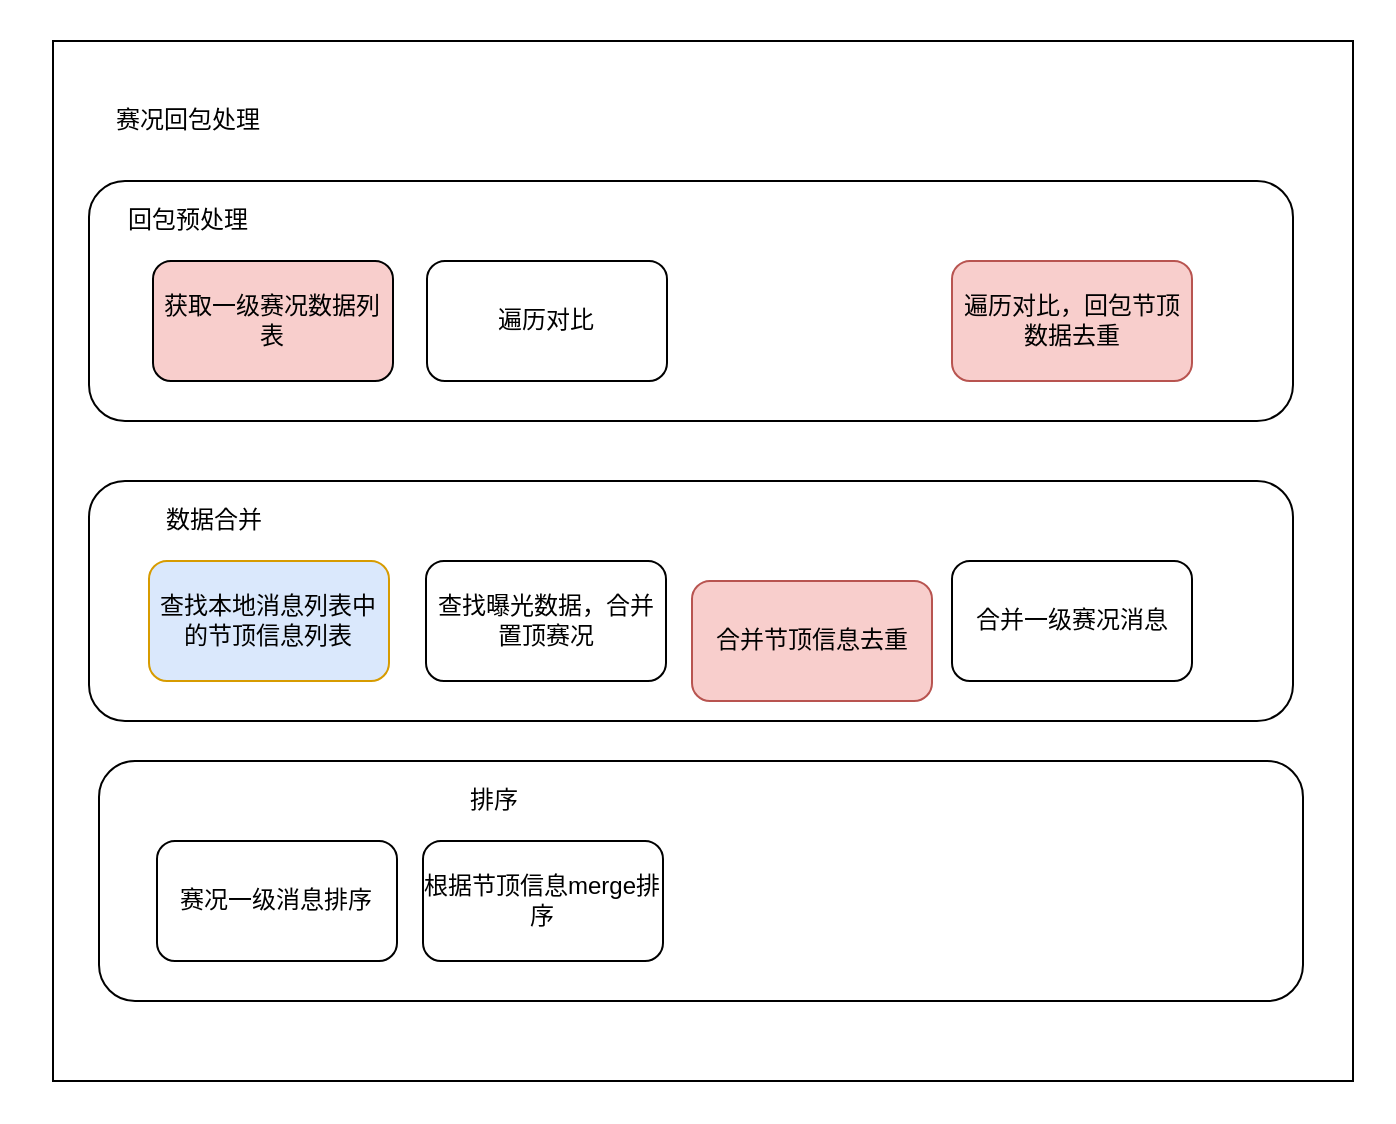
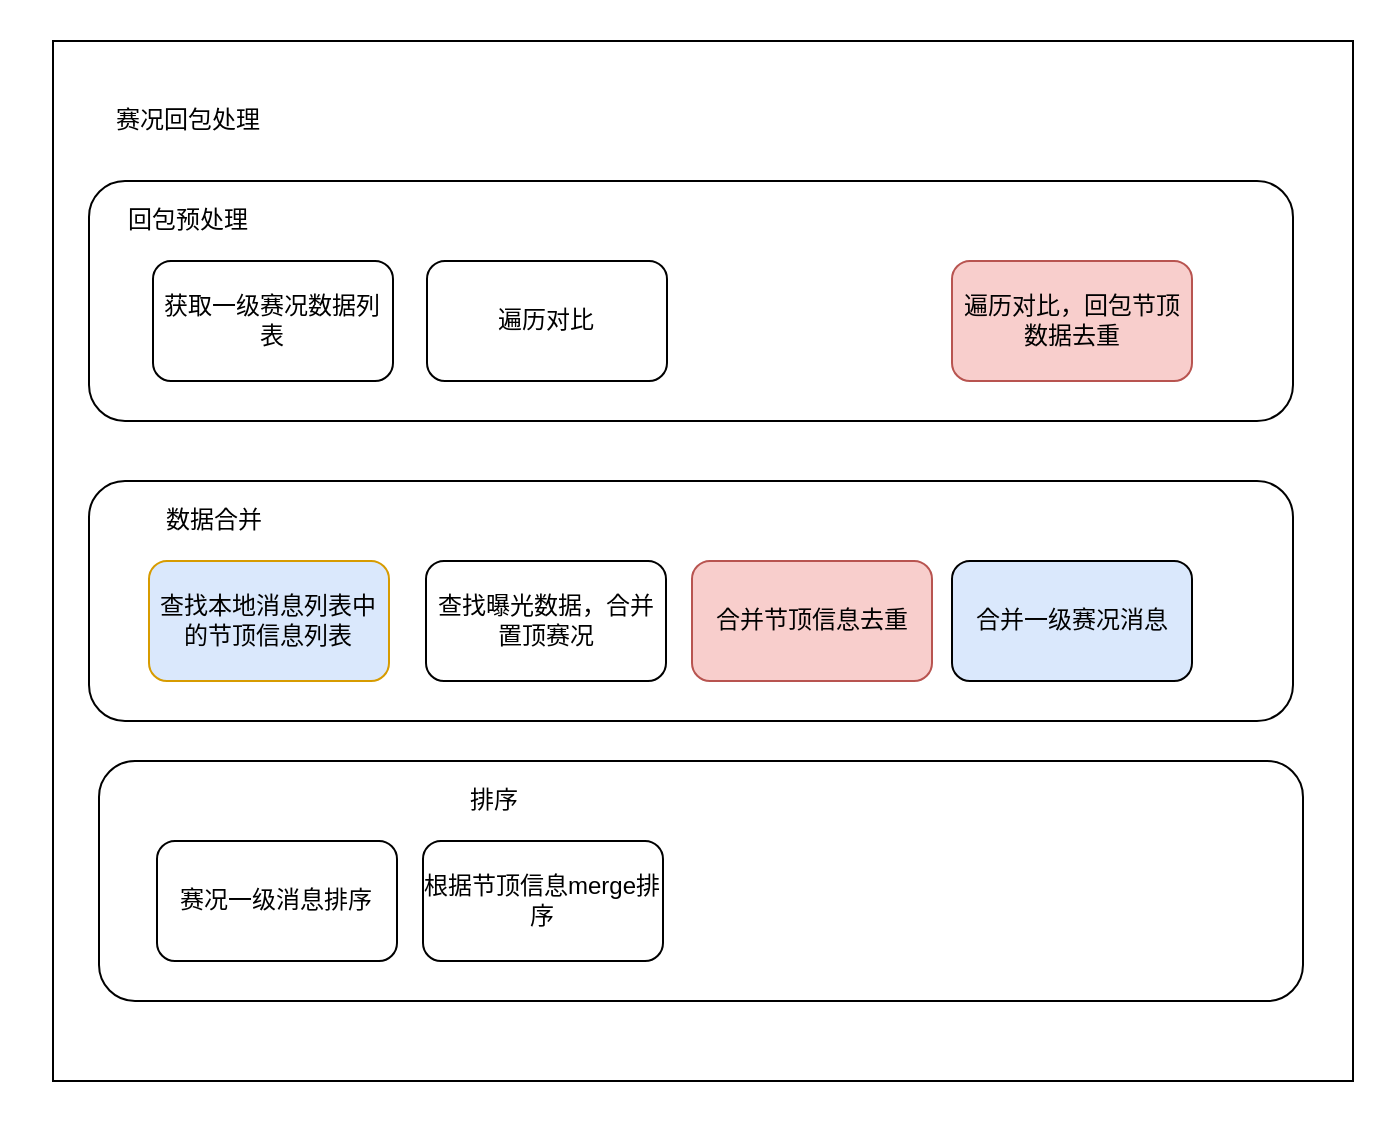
node "获取一级赛况数据列表": fillcolor #f8cecc -> #ffffff
node "合并一级赛况消息": fillcolor #ffffff -> #dae8fc
node "合并节顶信息去重": moved (812, 641) -> (812, 621)
